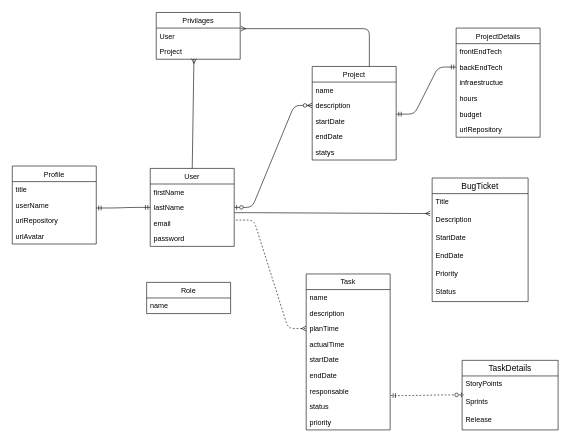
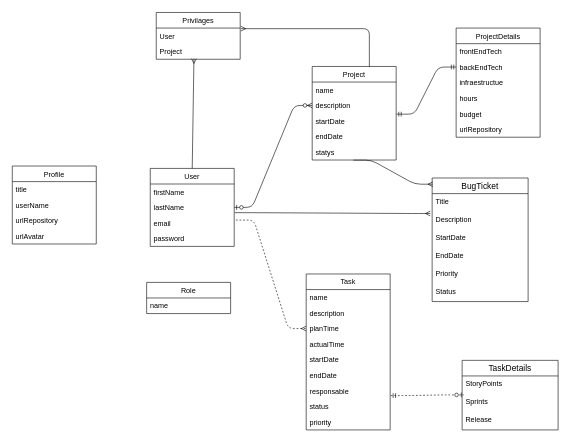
edge "statys" -> "BugTicket": added
edge "userName" -- "lastName": removed
